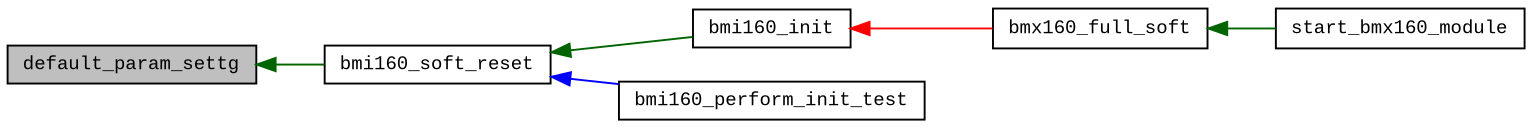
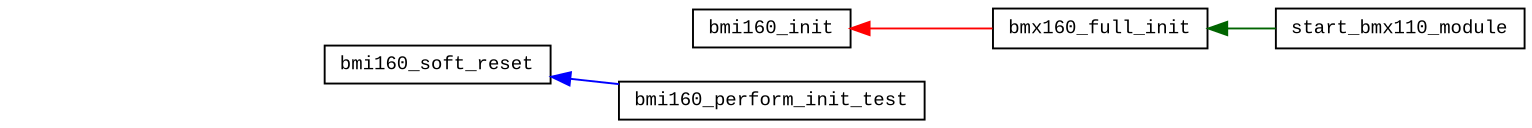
node "bmx160_full_soft": label "bmx160_full_soft" -> "bmx160_full_init"
node "start_bmx160_module": label "start_bmx160_module" -> "start_bmx110_module"
edge "bmi160_init" -> "bmi160_soft_reset": removed
node "default_param_settg": removed
